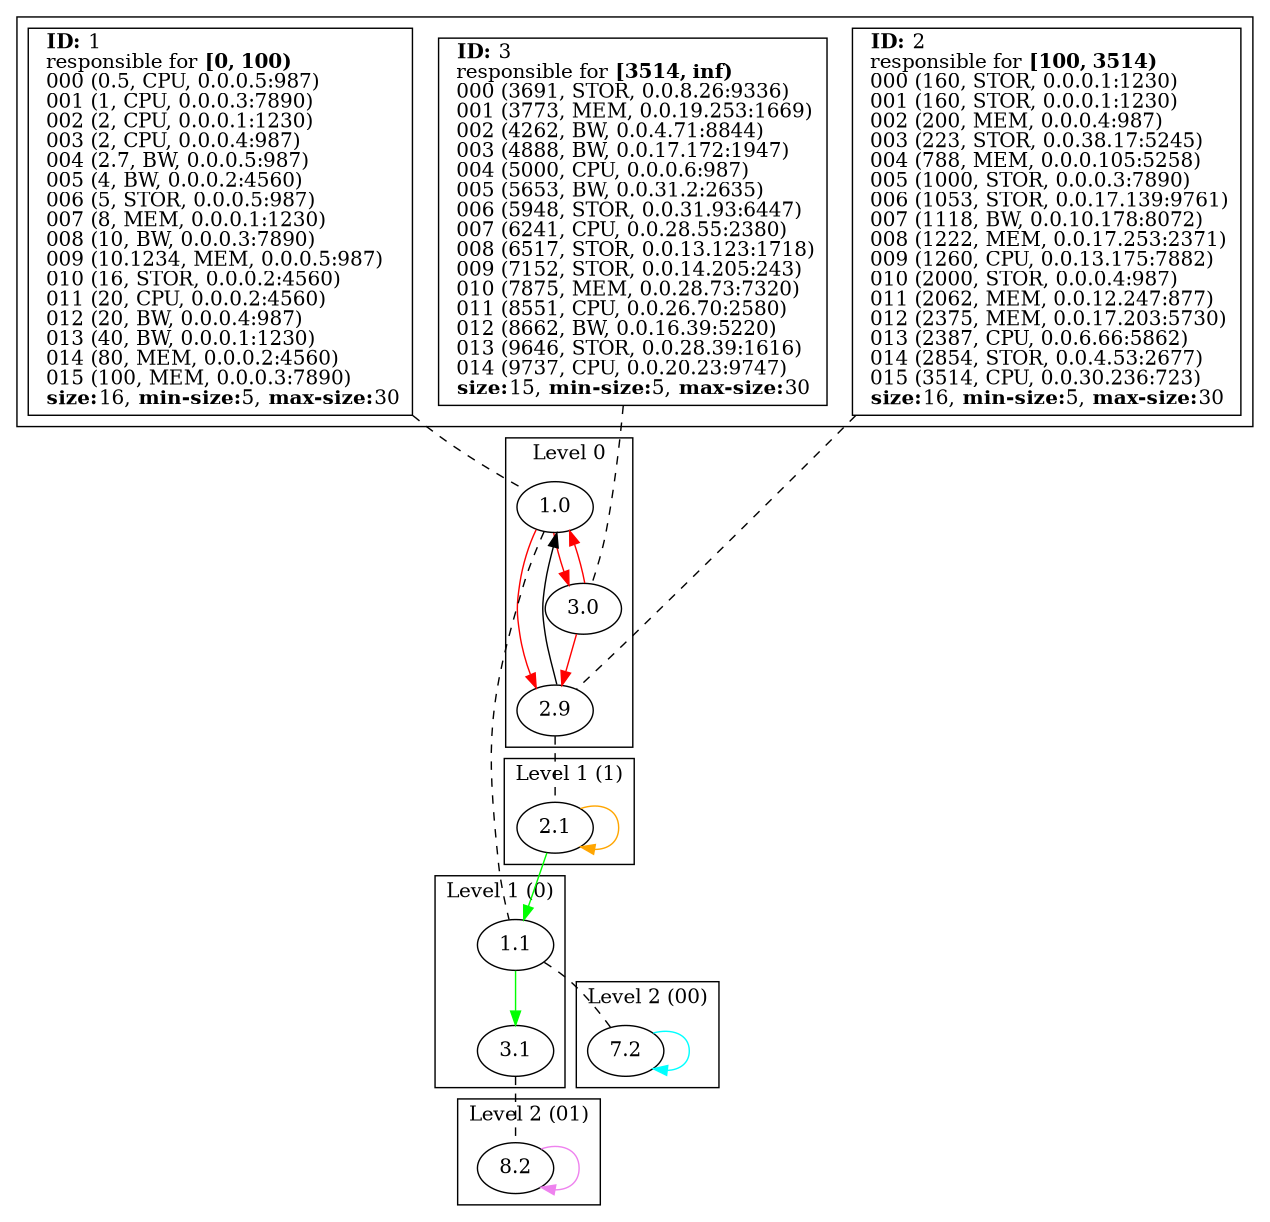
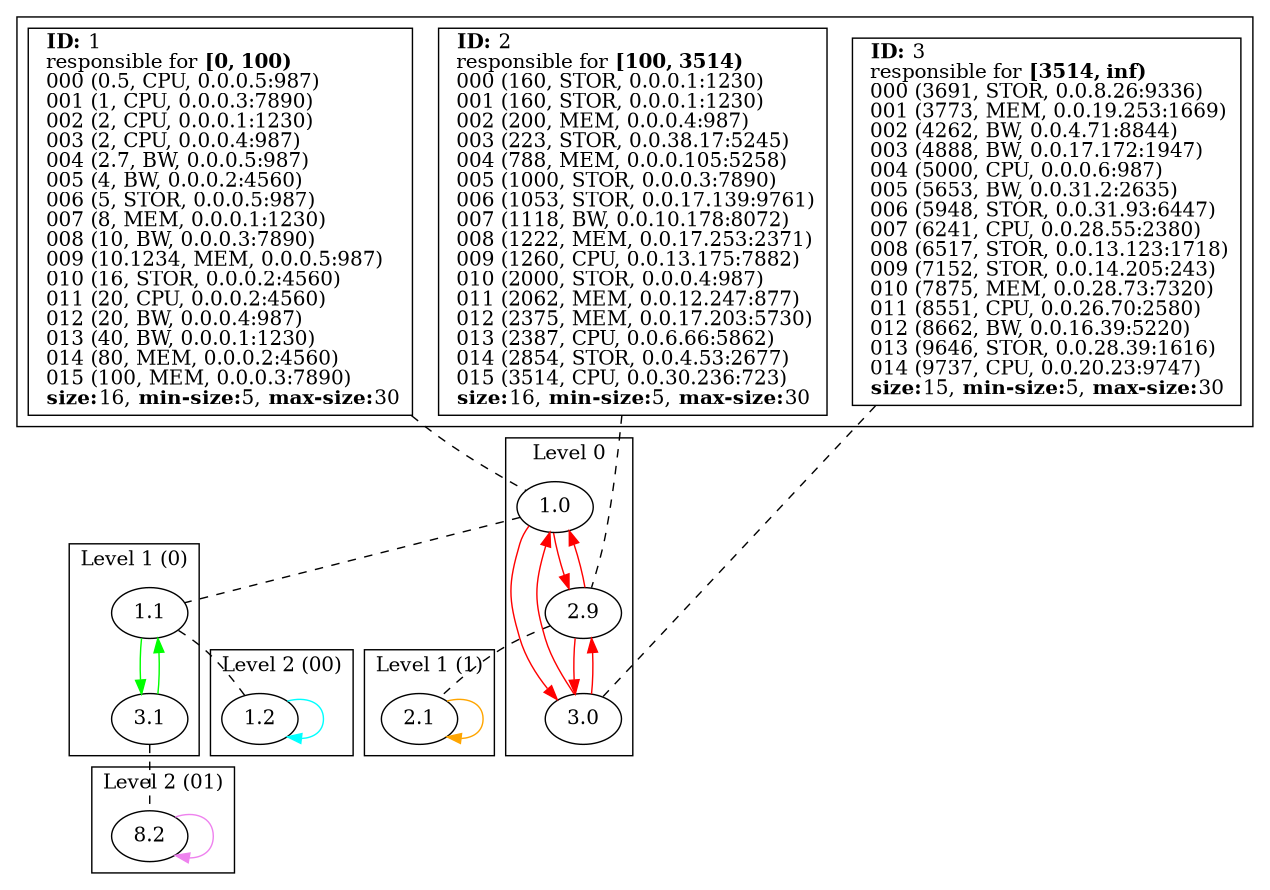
edge "2.9" -> "1.0": color black -> red
edge "2.9" -> "3.0": added
edge "2.1" -> "1.1": now "3.1" -> "1.1"
node "7.2": label "7.2" -> "1.2"
